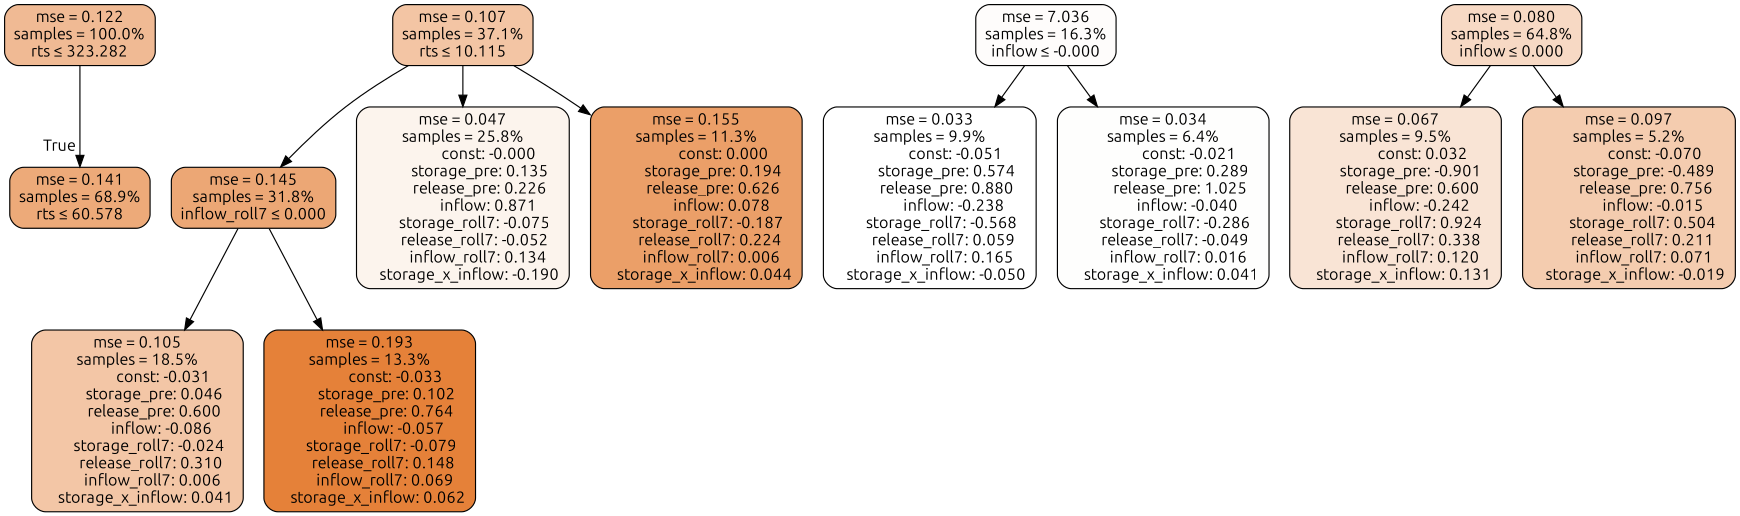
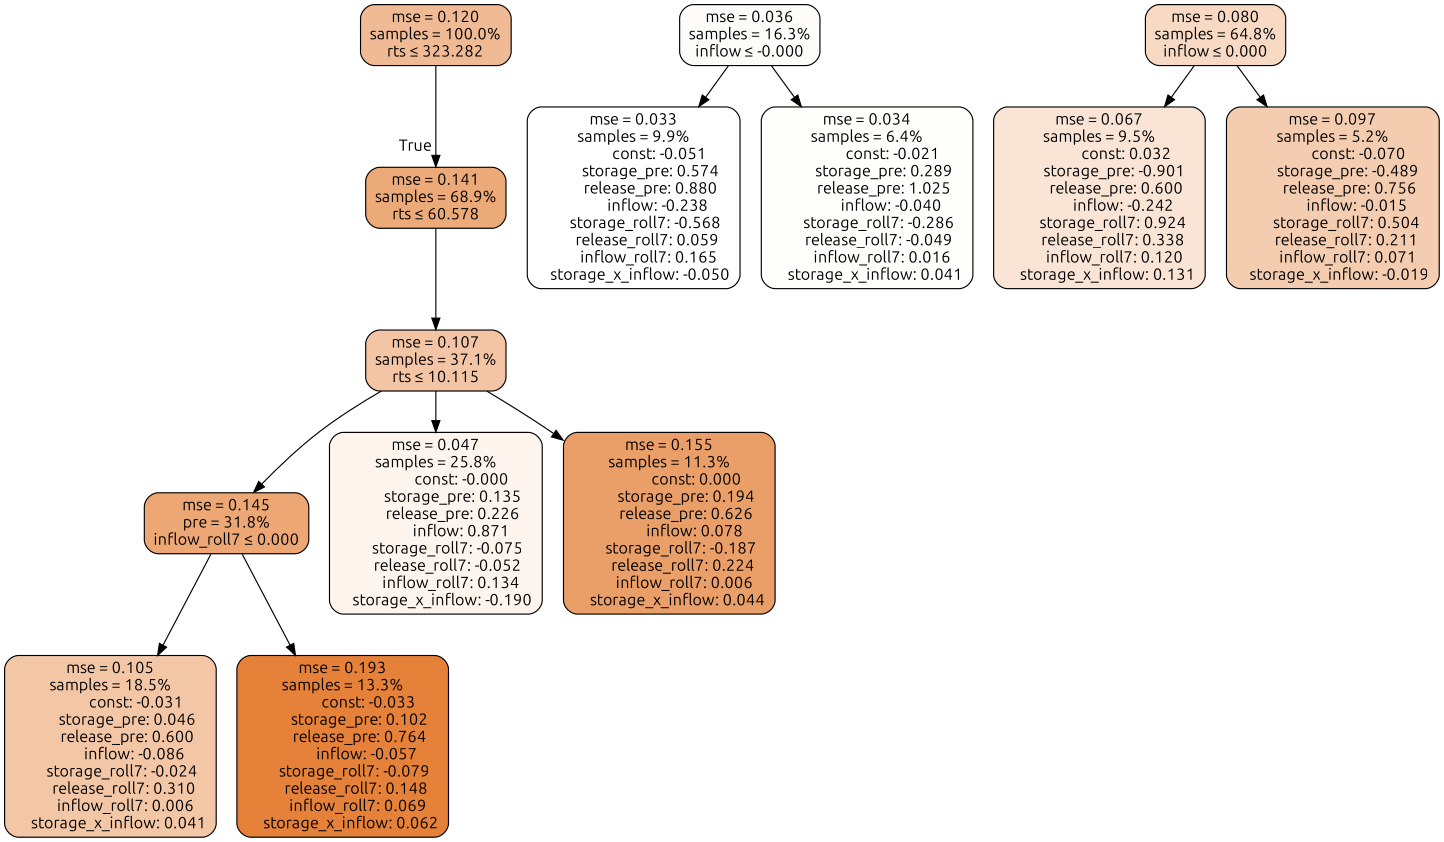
node "mse = 0.122 samples = 100.0% rts ≤ 323.282": label "mse = 0.122 samples = 100.0% rts ≤ 323.282" -> "mse = 0.120 samples = 100.0% rts ≤ 323.282"
node "mse = 7.036 samples = 16.3% inflow ≤ -0.000": label "mse = 7.036 samples = 16.3% inflow ≤ -0.000" -> "mse = 0.036 samples = 16.3% inflow ≤ -0.000"
node "mse = 0.145 samples = 31.8% inflow_roll7 ≤ 0.000": label "mse = 0.145 samples = 31.8% inflow_roll7 ≤ 0.000" -> "mse = 0.145 pre = 31.8% inflow_roll7 ≤ 0.000"
edge "mse = 0.141 samples = 68.9% rts ≤ 60.578" -> "mse = 0.107 samples = 37.1% rts ≤ 10.115": added
